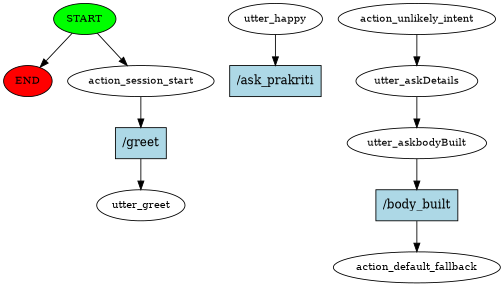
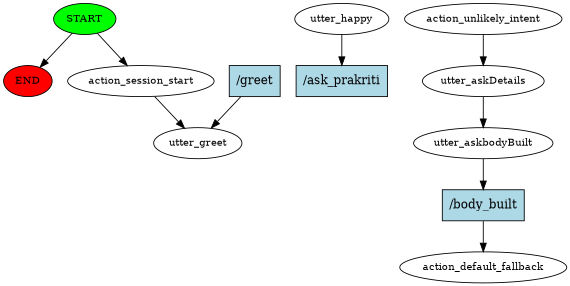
edge "action_session_start" -> "/greet": now "action_session_start" -> "utter_greet"
